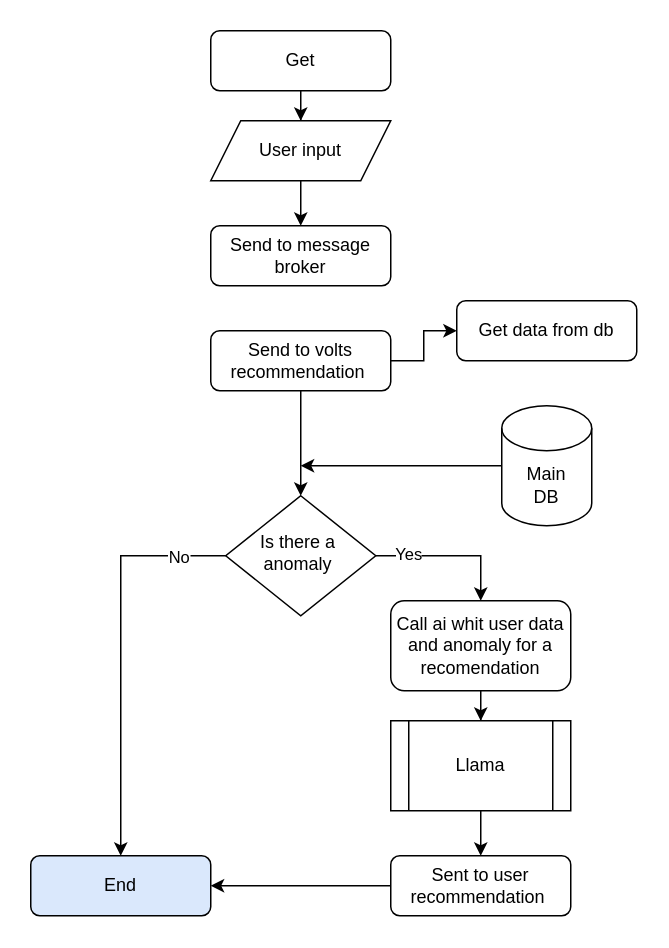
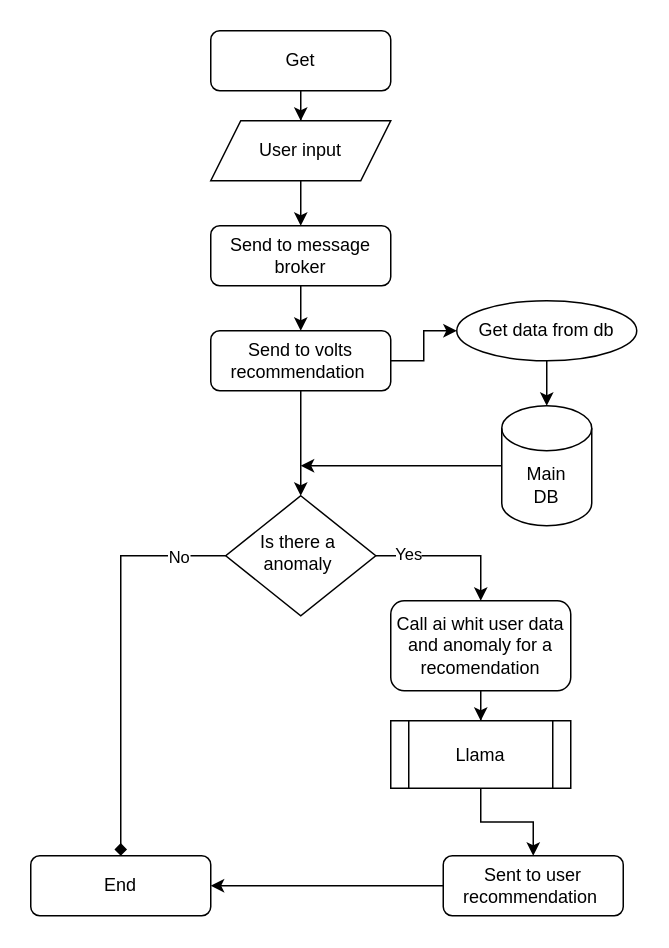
edge "Send to message broker" -> "Send to volts recommendation": added
node "Get data from db": shape rounded rectangle -> ellipse
edge "Get data from db" -> "Main DB": added
node "Llama": size 180x90 -> 180x68
edge "Is there a anomaly" -> "End": arrowhead classic -> diamond
node "End": fillcolor #dae8fc -> #ffffff
node "Sent to user recommendation": moved (481, 886) -> (533, 886)
